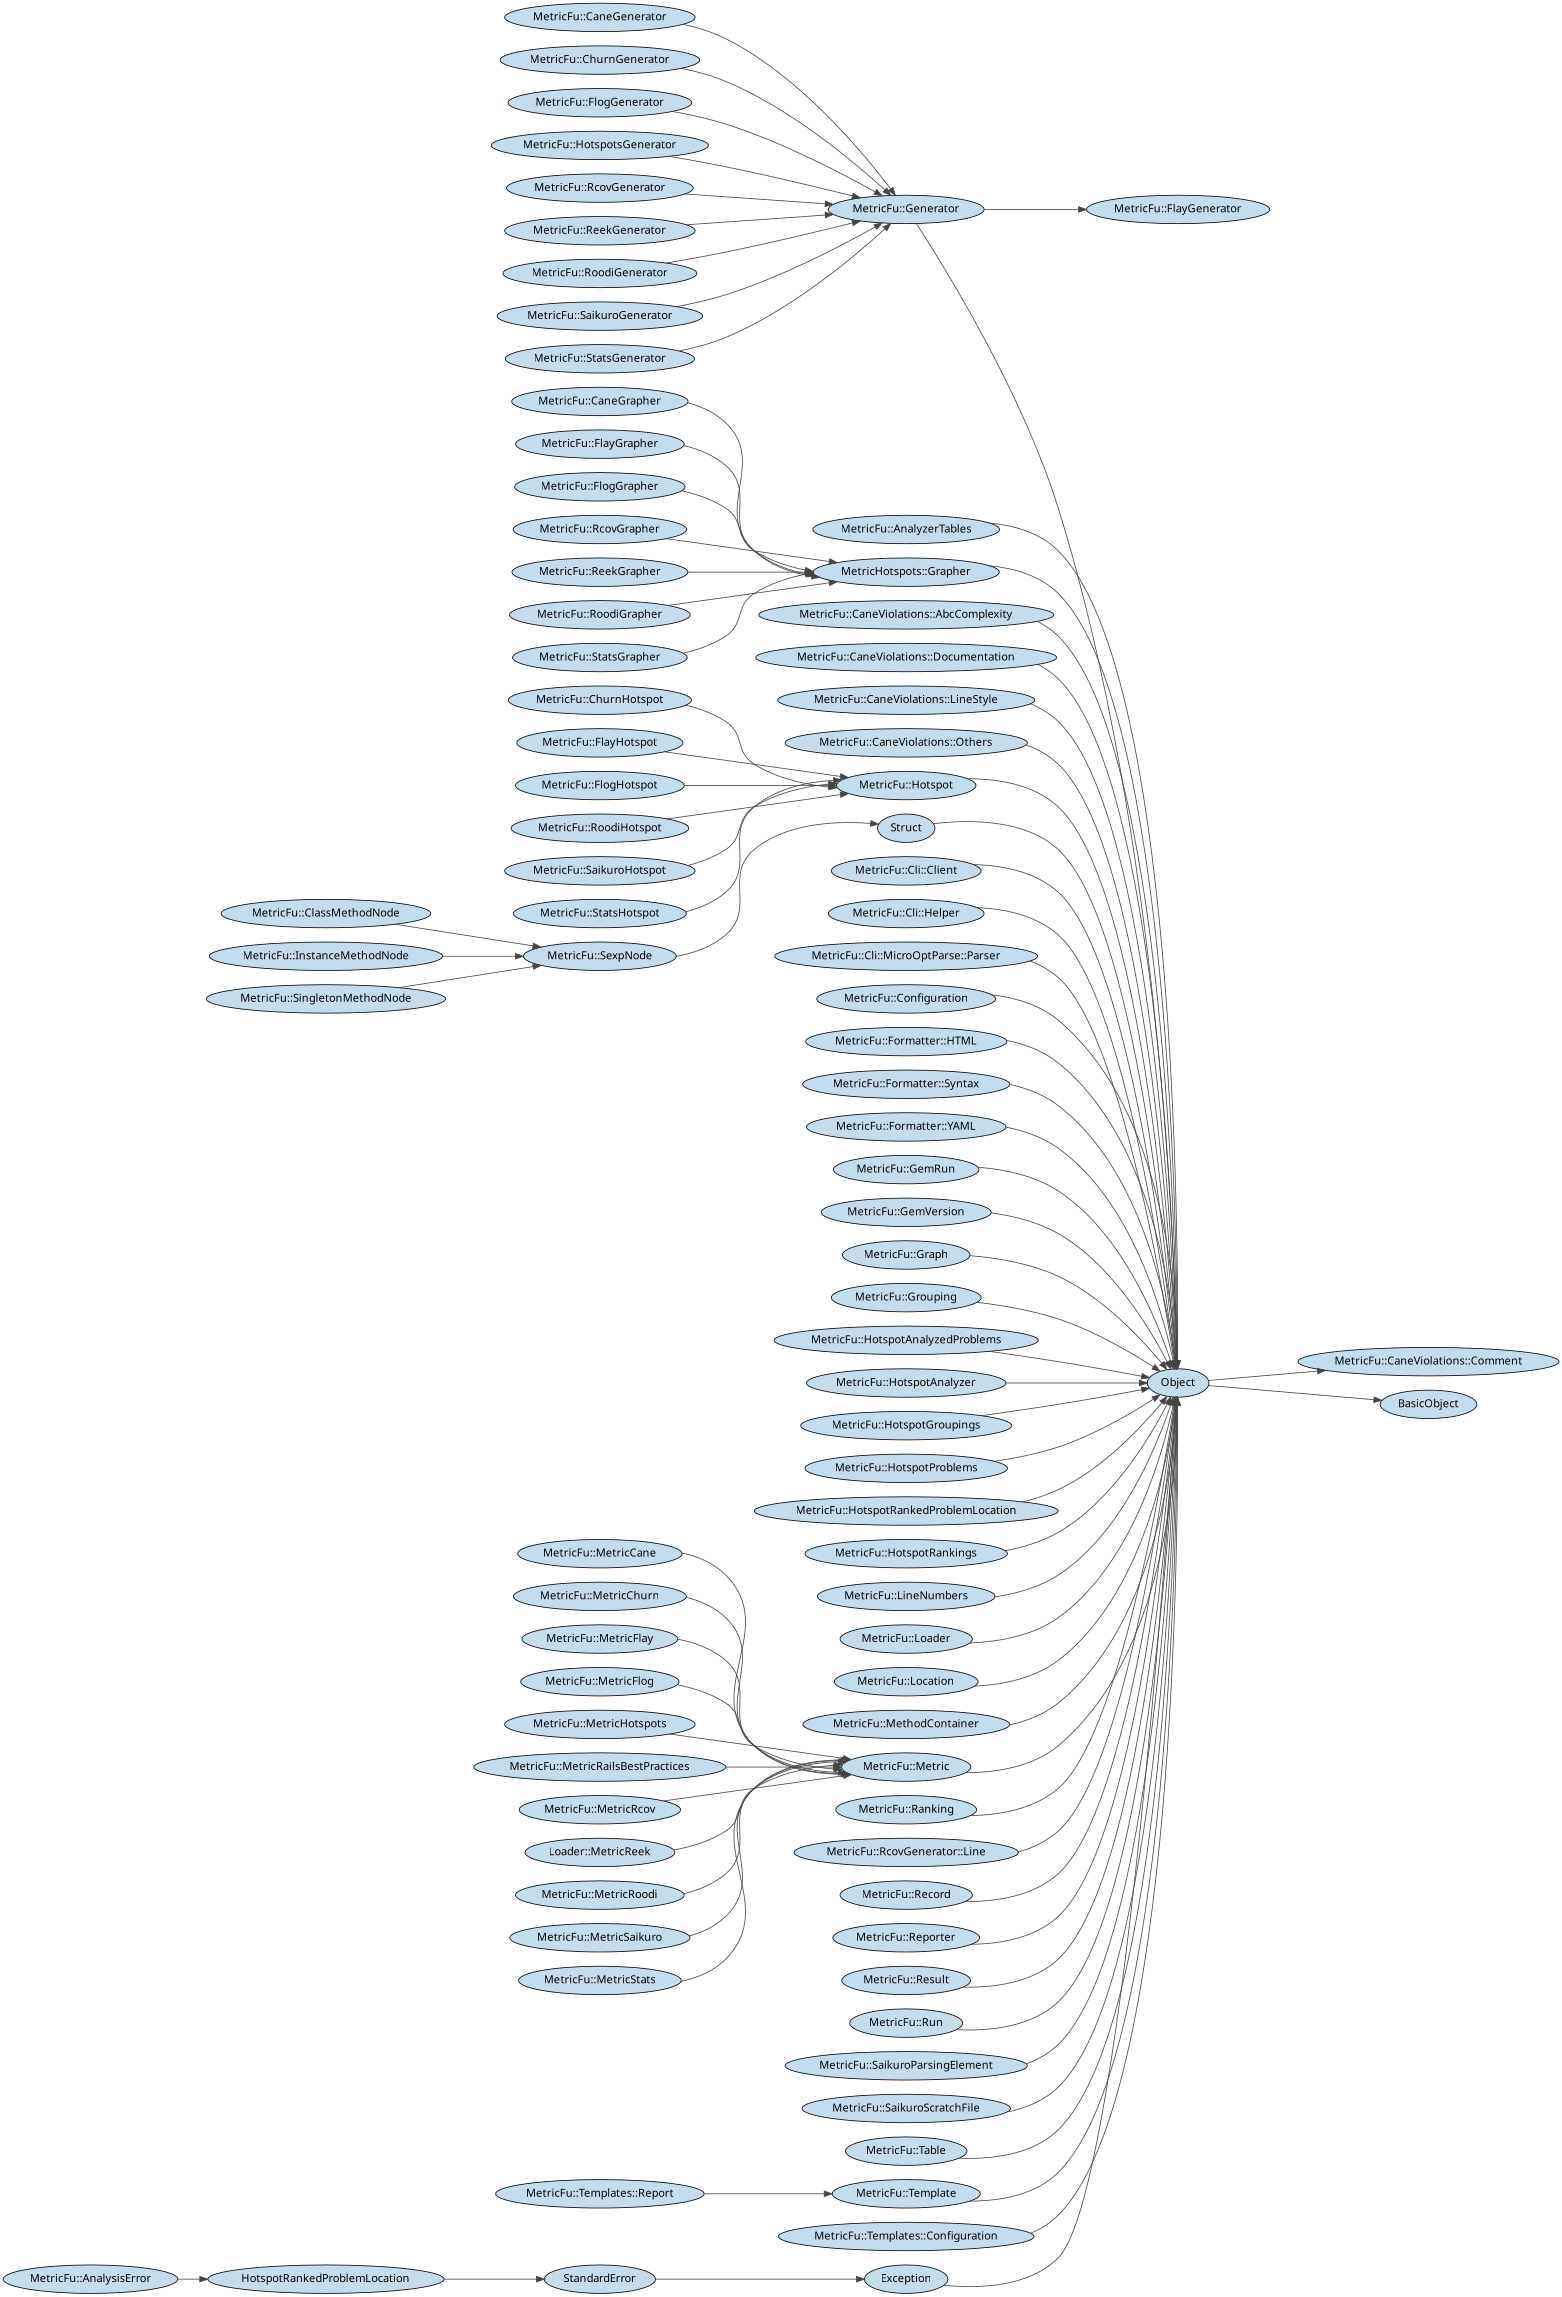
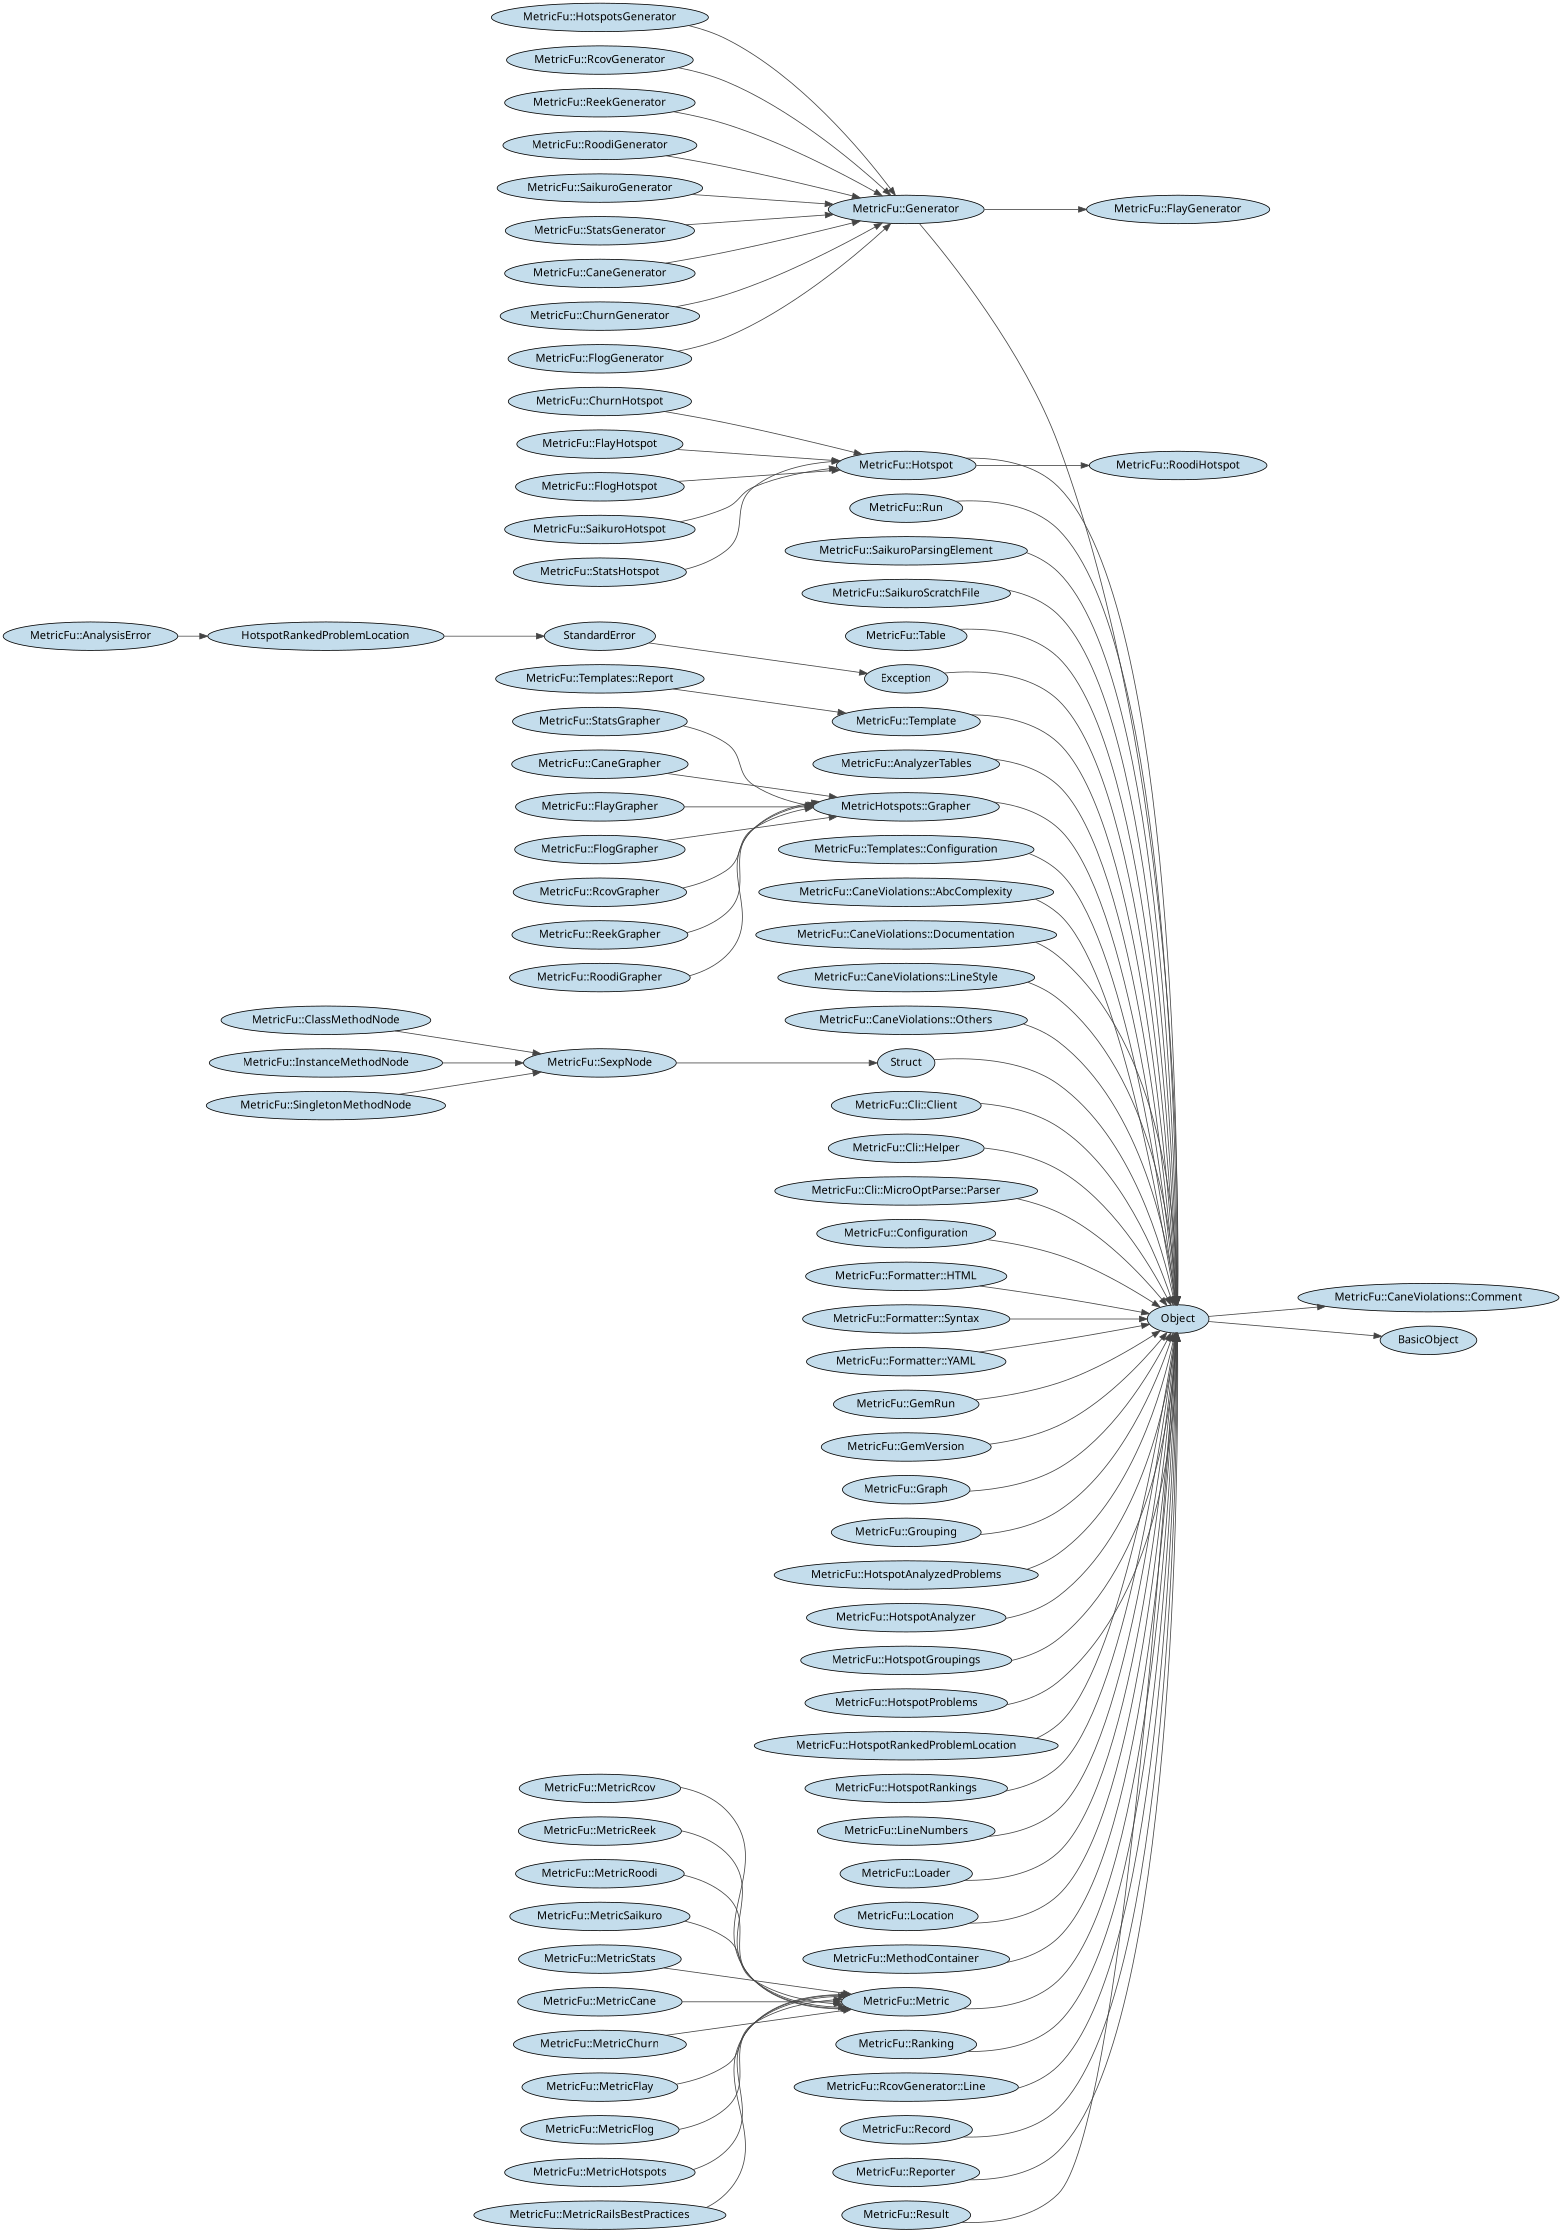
edge "MetricFu::RoodiHotspot" -> "MetricFu::Hotspot": reversed
node "Loader::MetricReek": label "Loader::MetricReek" -> "MetricFu::MetricReek"
